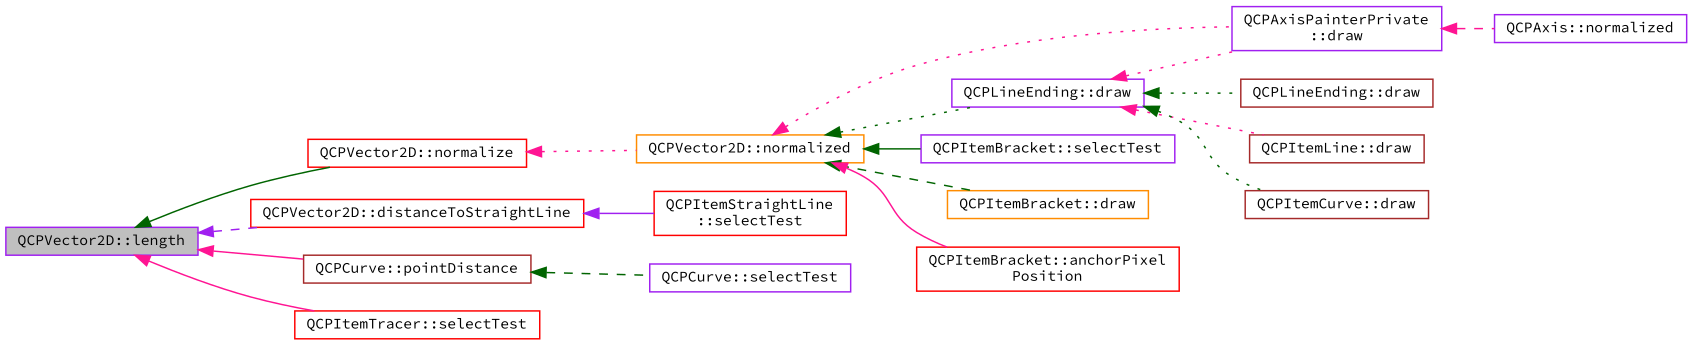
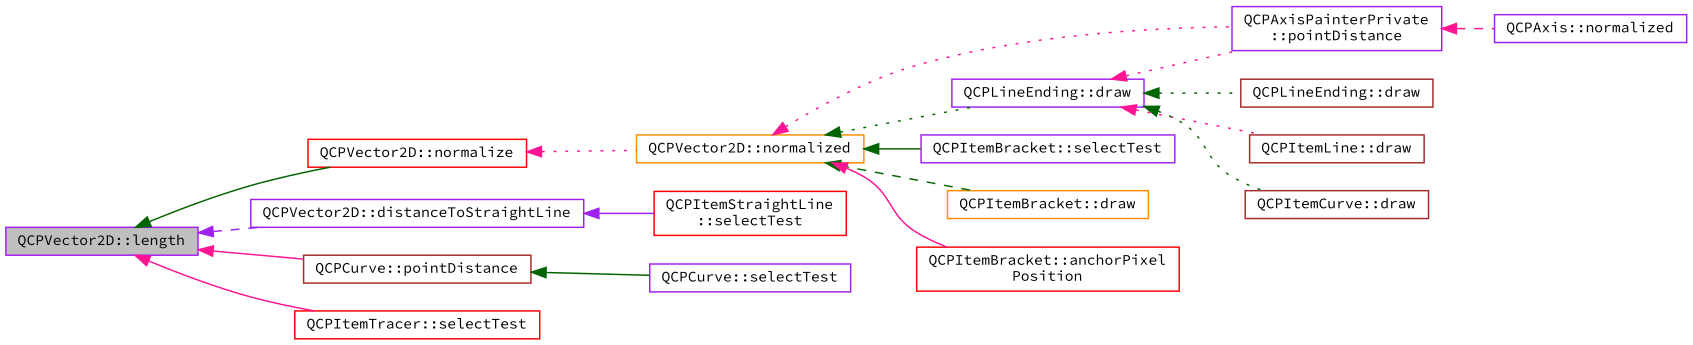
node "QCPAxisPainterPrivate ::draw": label "QCPAxisPainterPrivate ::draw" -> "QCPAxisPainterPrivate ::pointDistance"
node "QCPVector2D::distanceToStraightLine": color red -> purple
edge "QCPCurve::selectTest" -> "QCPCurve::pointDistance": style dashed -> solid
